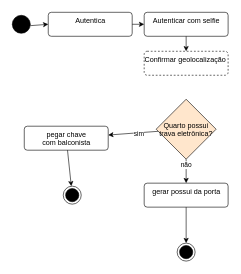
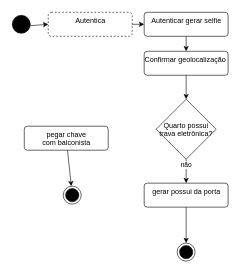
node "Autenticar com selfie": label "Autenticar com selfie" -> "Autenticar gerar selfie"
node "Autentica": style solid -> dashed
node "Confirmar geolocalização": style dashed -> solid
edge "Confirmar geolocalização" -> "Quarto possui trava eletrônica?": added
node "Quarto possui trava eletrônica?": fillcolor #ffe6cc -> #ffffff
edge "Quarto possui trava eletrônica?" -> "pegar chave com balconista": removed, label "sim"
